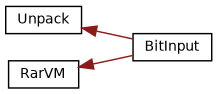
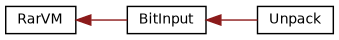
edge "BitInput" -> "Unpack": reversed
